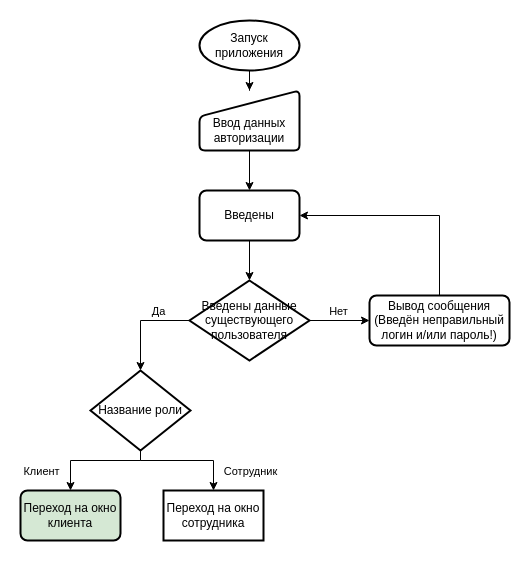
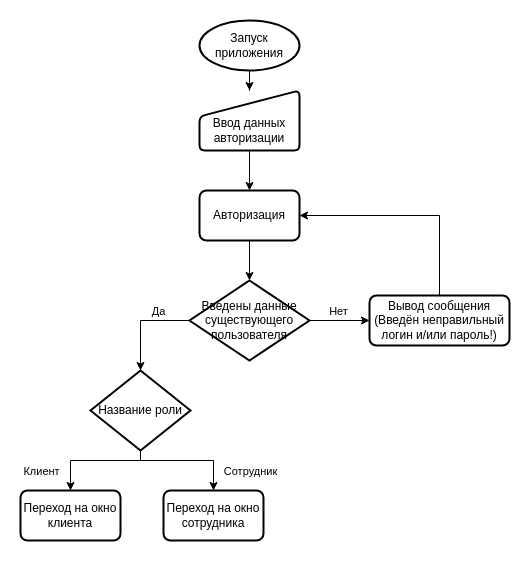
node "Введены": label "Введены" -> "Авторизация"
node "Переход на окно клиента": fillcolor #d5e8d4 -> #ffffff
node "Переход на окно сотрудника": shape rectangle -> rounded rectangle
